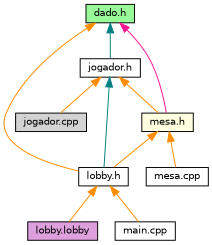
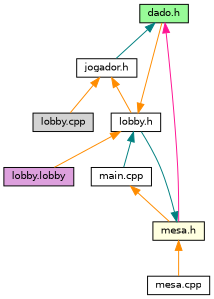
edge "mesa.h" -> "jogador.h": now "mesa.h" -> "main.cpp"
edge "lobby.h" -> "dado.h": reversed
node "jogador.cpp": label "jogador.cpp" -> "lobby.cpp"
edge "lobby.h" -> "jogador.h": color teal -> darkorange
edge "lobby.h" -> "mesa.h": color darkorange -> teal
edge "main.cpp" -> "lobby.h": color darkorange -> teal
